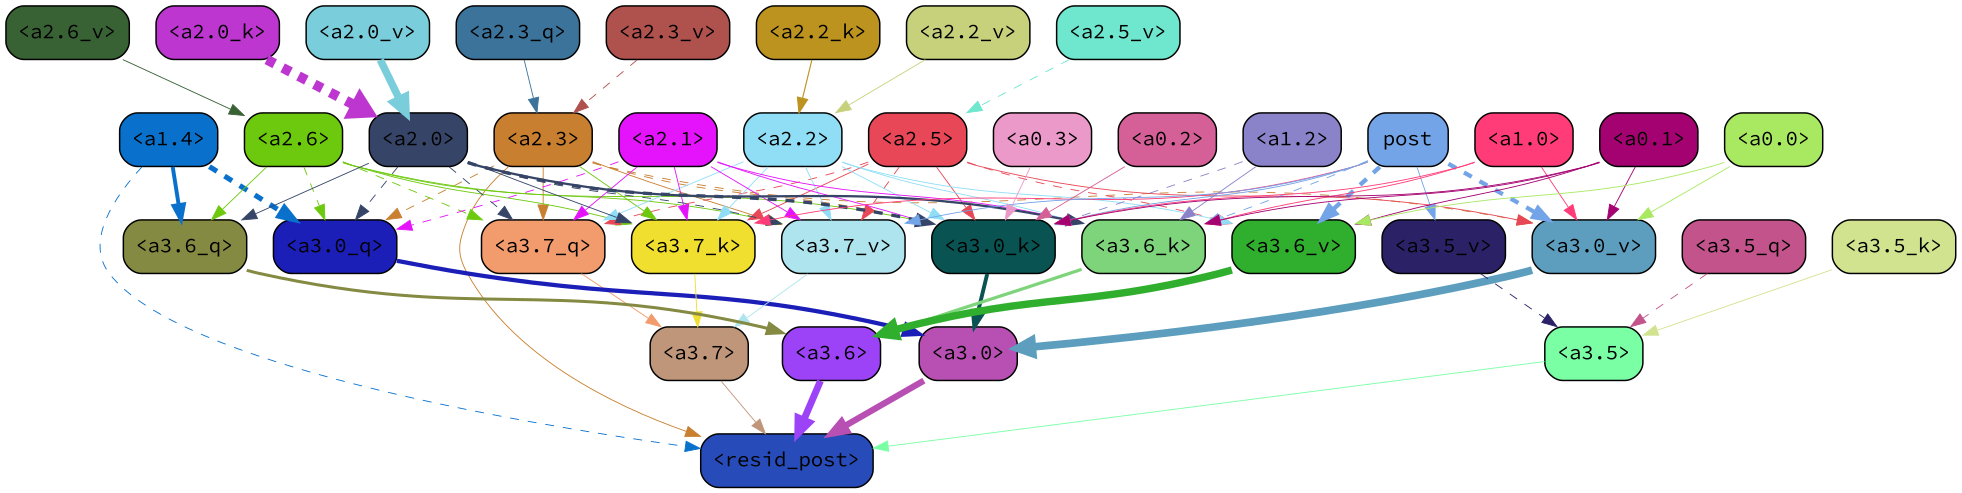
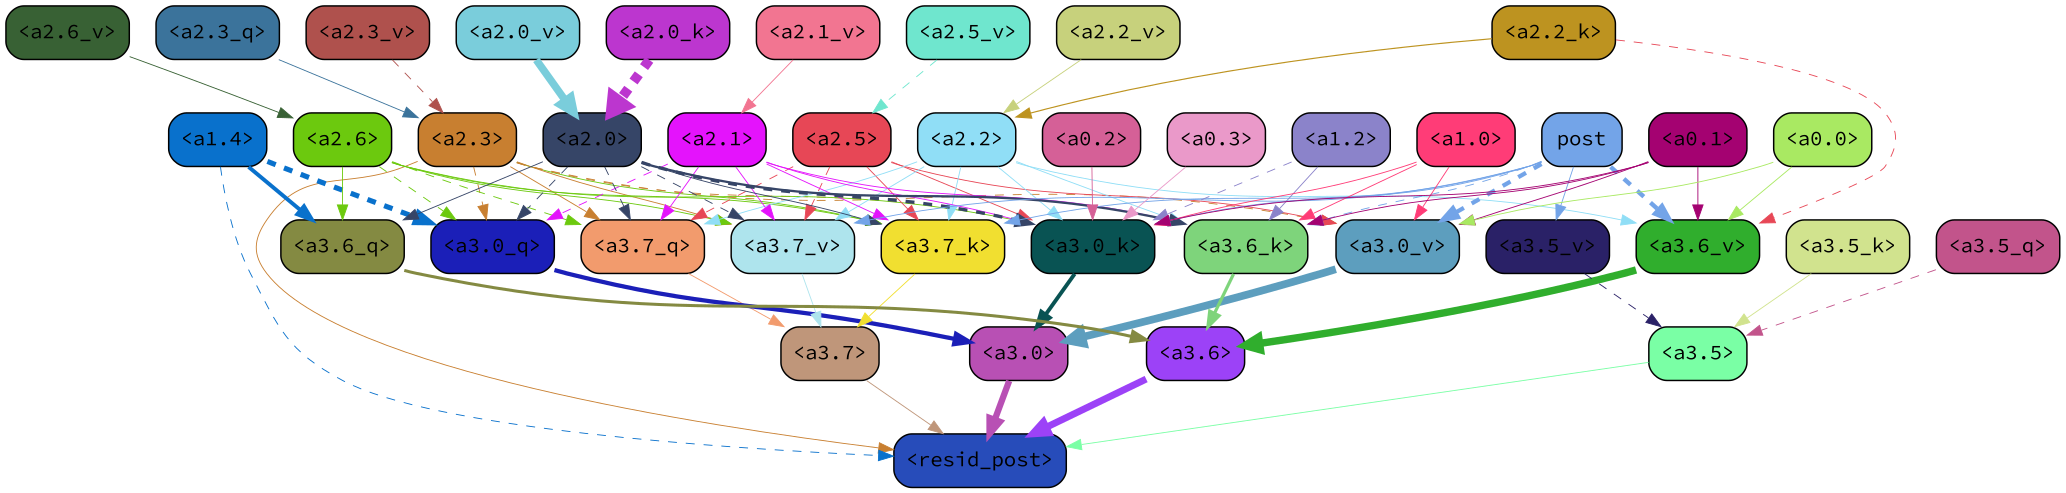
node "<a2.1_v>": added
edge "<a2.5>" -> "<a3.6_v>": now "<a2.2_k>" -> "<a3.6_v>"
edge "post" -> "<a3.7_k>": color #ff3c77 -> #73a4e8
